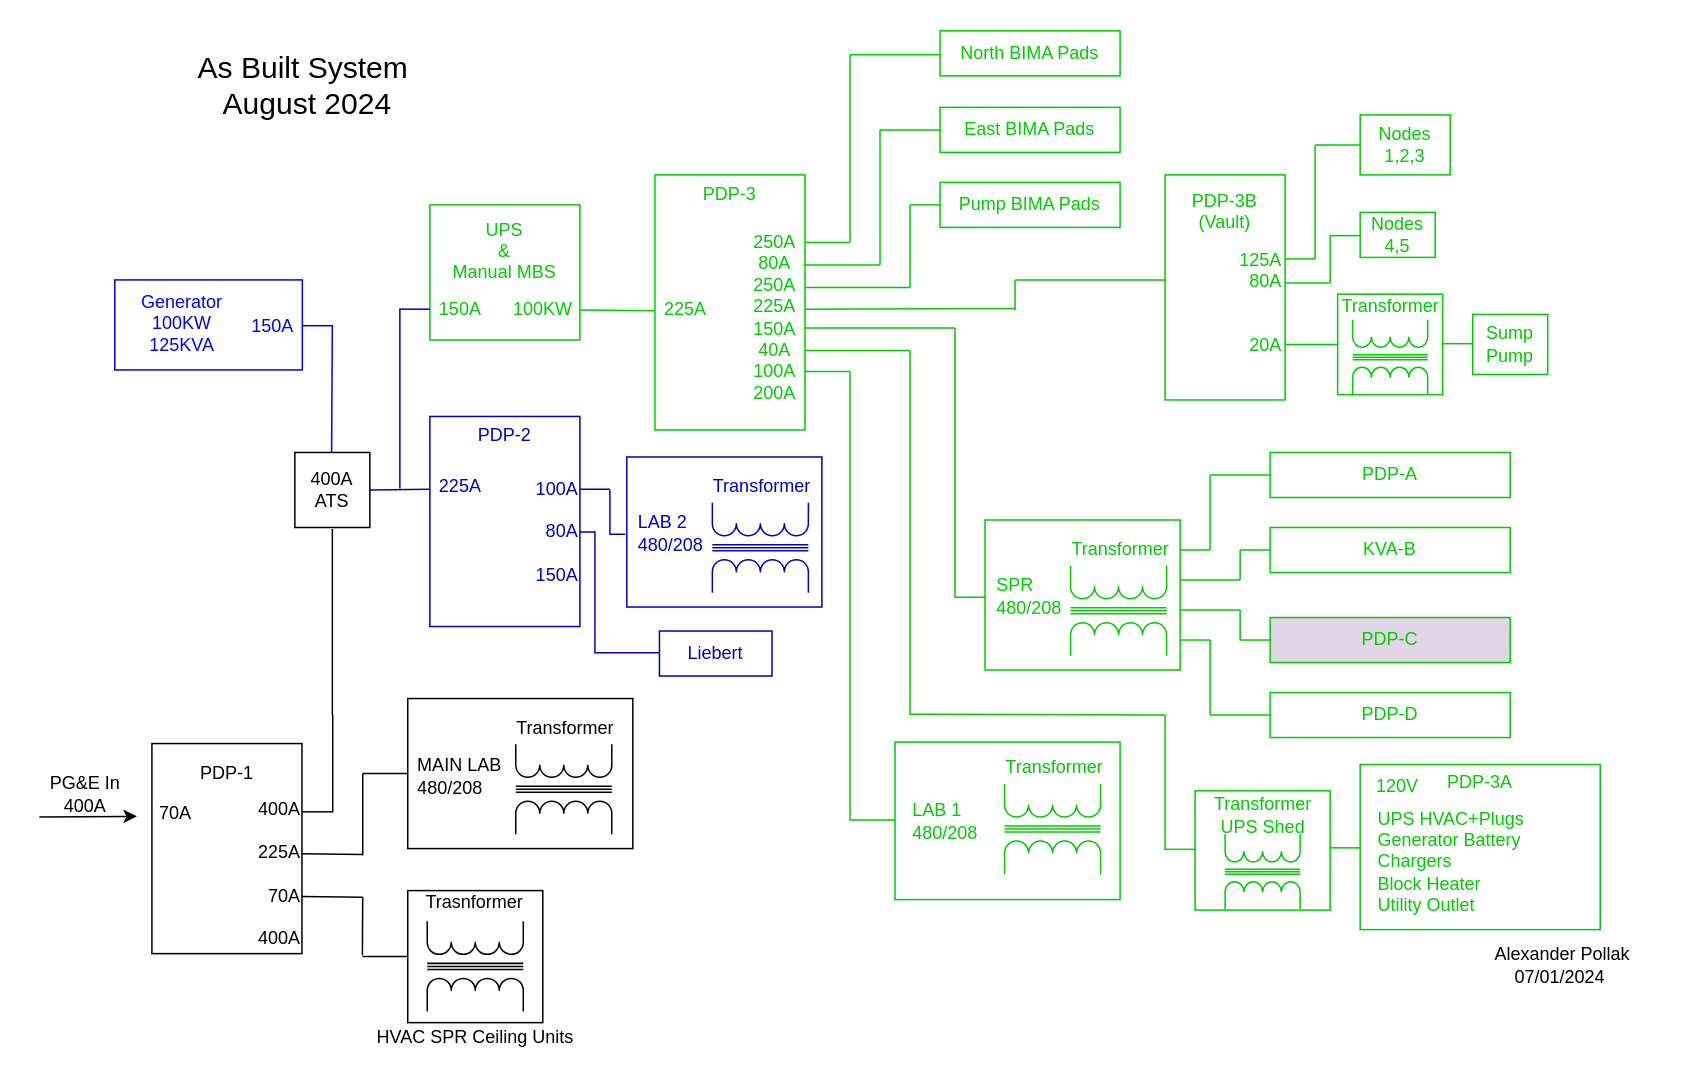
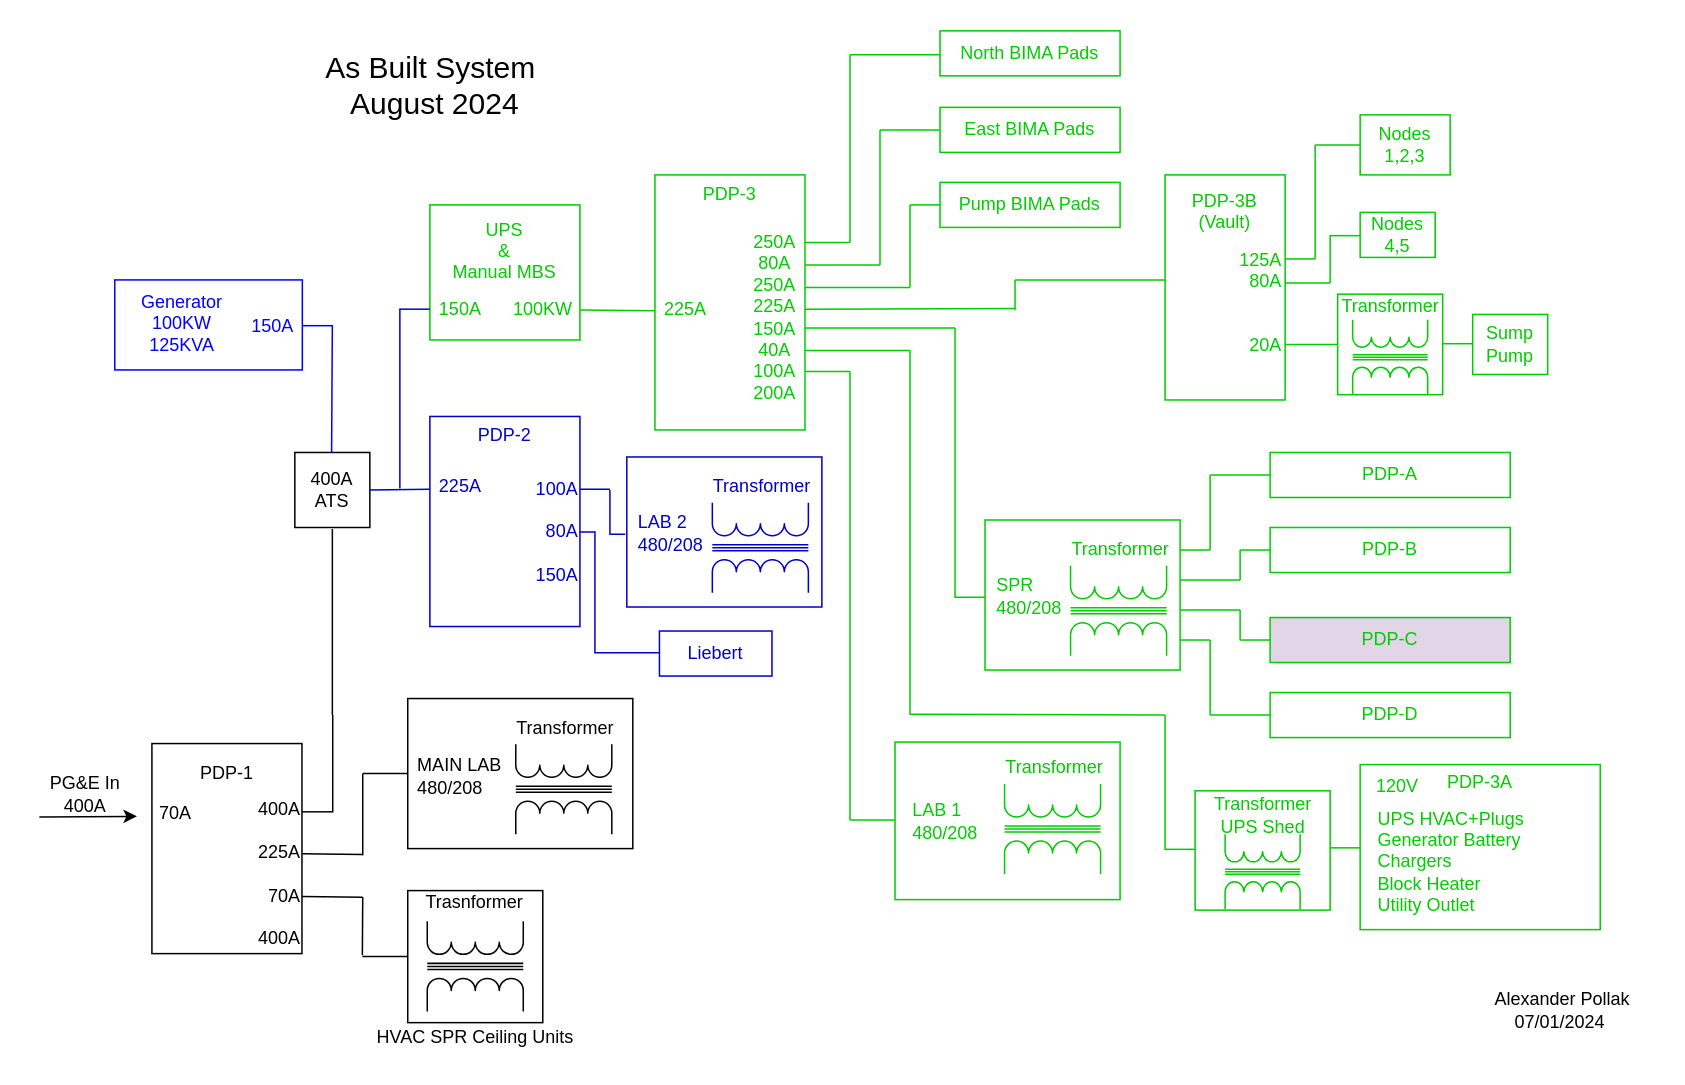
node "As Built System August 2024": moved (307, 84) -> (435, 84)
node "KVA-B": label "KVA-B" -> "PDP-B"
node "Alexander Pollak 07/01/2024": moved (1562, 965) -> (1562, 1010)
